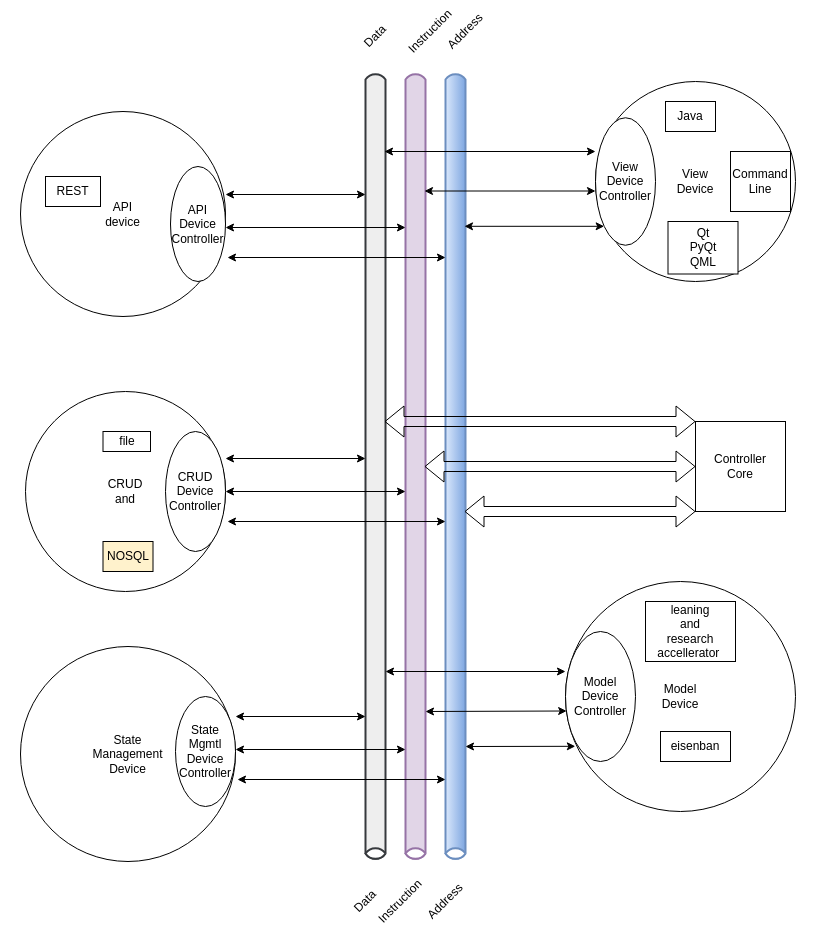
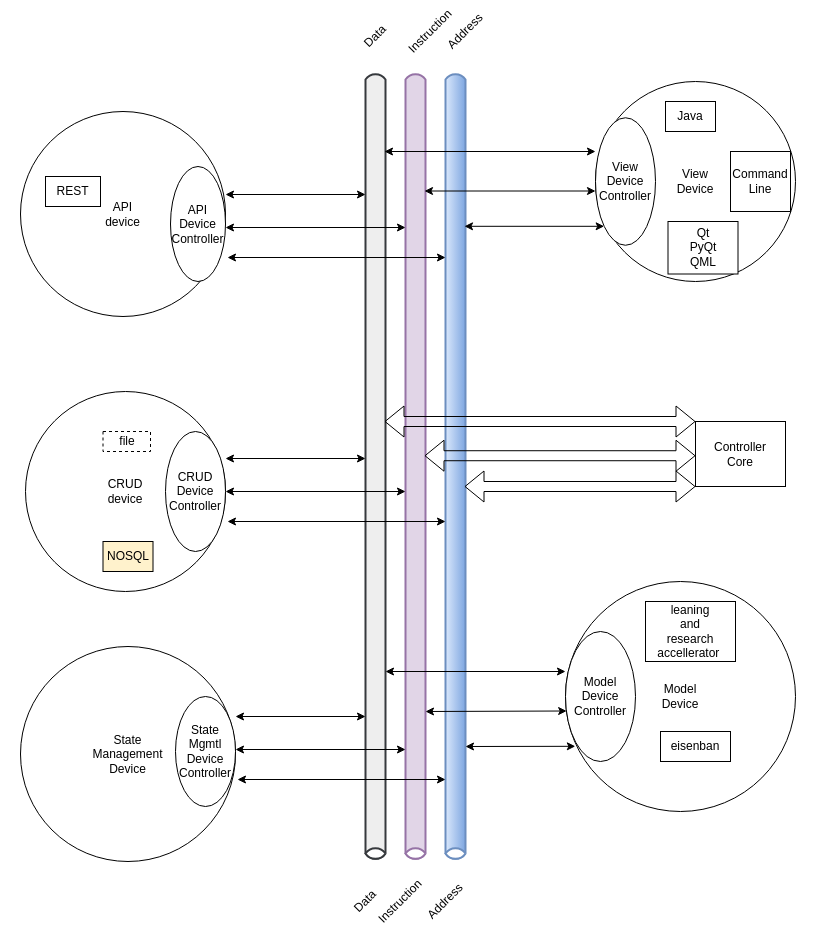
node "file": style solid -> dashed
node "Controller Core": size 90x90 -> 90x65
node "CRUD and": label "CRUD and" -> "CRUD device"
